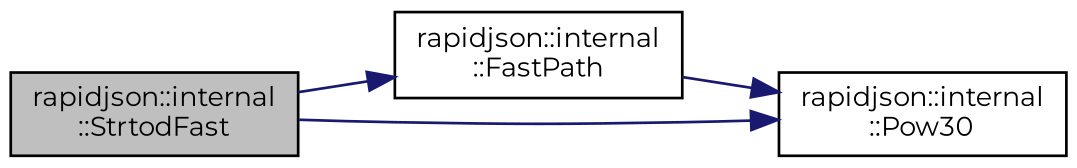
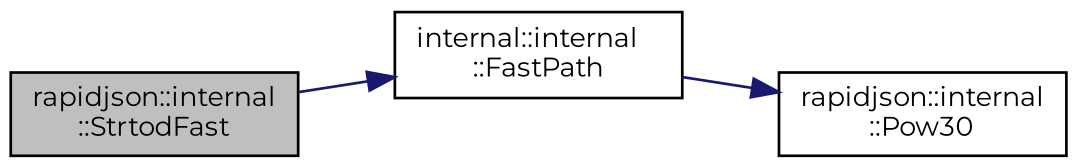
node "rapidjson::internal ::FastPath": label "rapidjson::internal ::FastPath" -> "internal::internal ::FastPath"
edge "rapidjson::internal ::StrtodFast" -> "rapidjson::internal ::Pow30": removed
